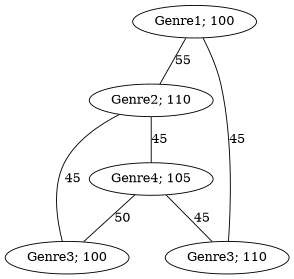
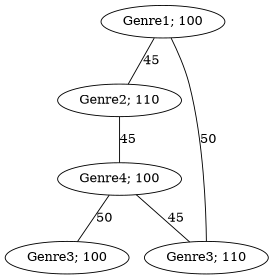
edge "Genre1; 100" -- "Genre2; 110": label "55" -> "45"
edge "Genre1; 100" -- "Genre3; 110": label "45" -> "50"
edge "Genre2; 110" -- "Genre3; 100": removed, label "45"
node "Genre4; 105": label "Genre4; 105" -> "Genre4; 100"
